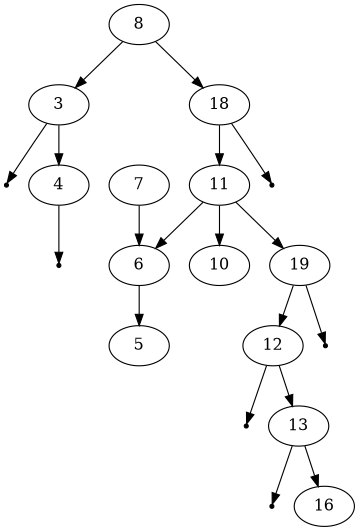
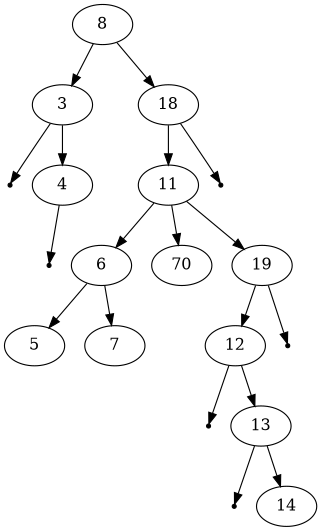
edge "7" -> "6": reversed
node "10": label "10" -> "70"
node "16": label "16" -> "14"
